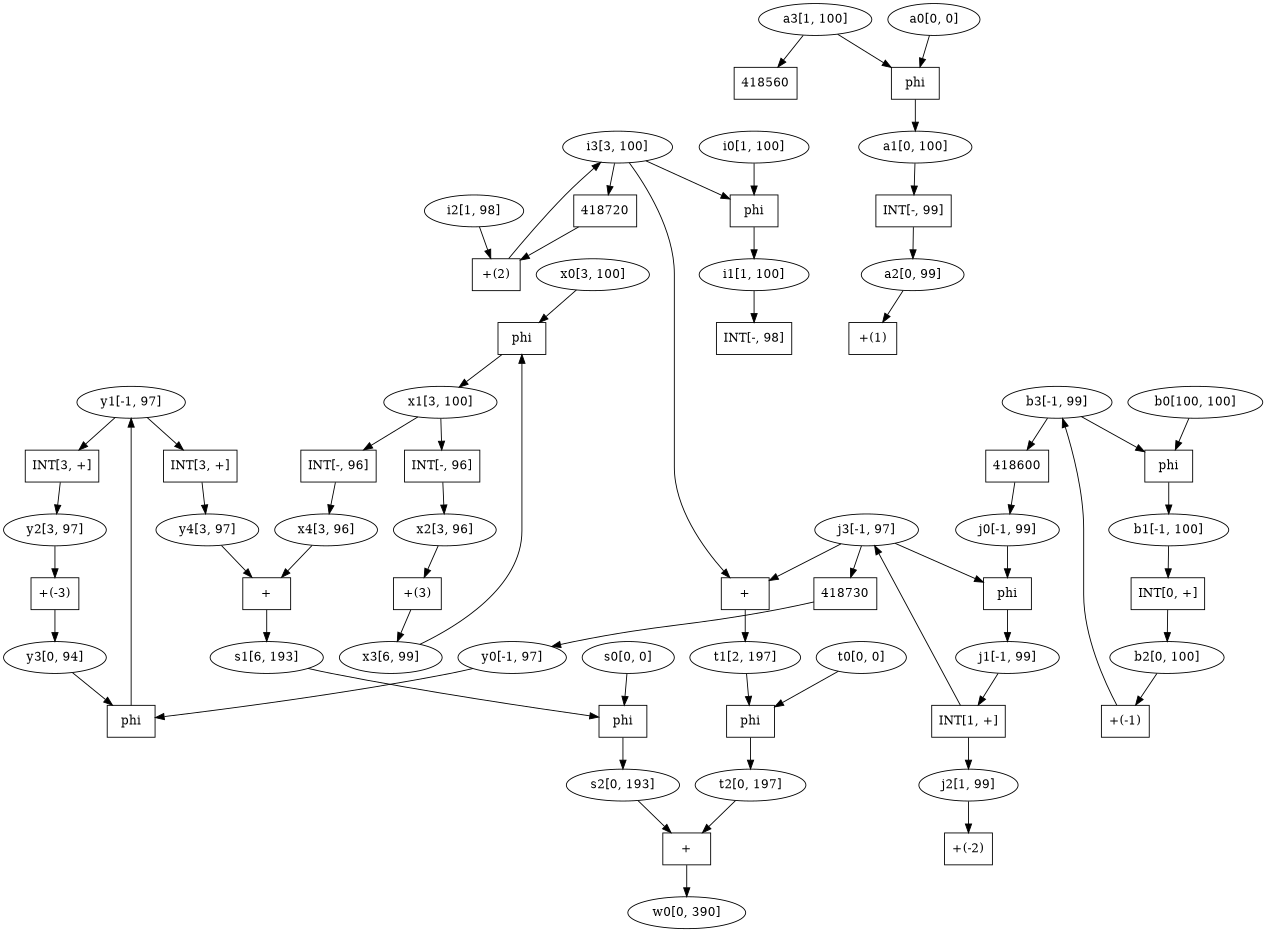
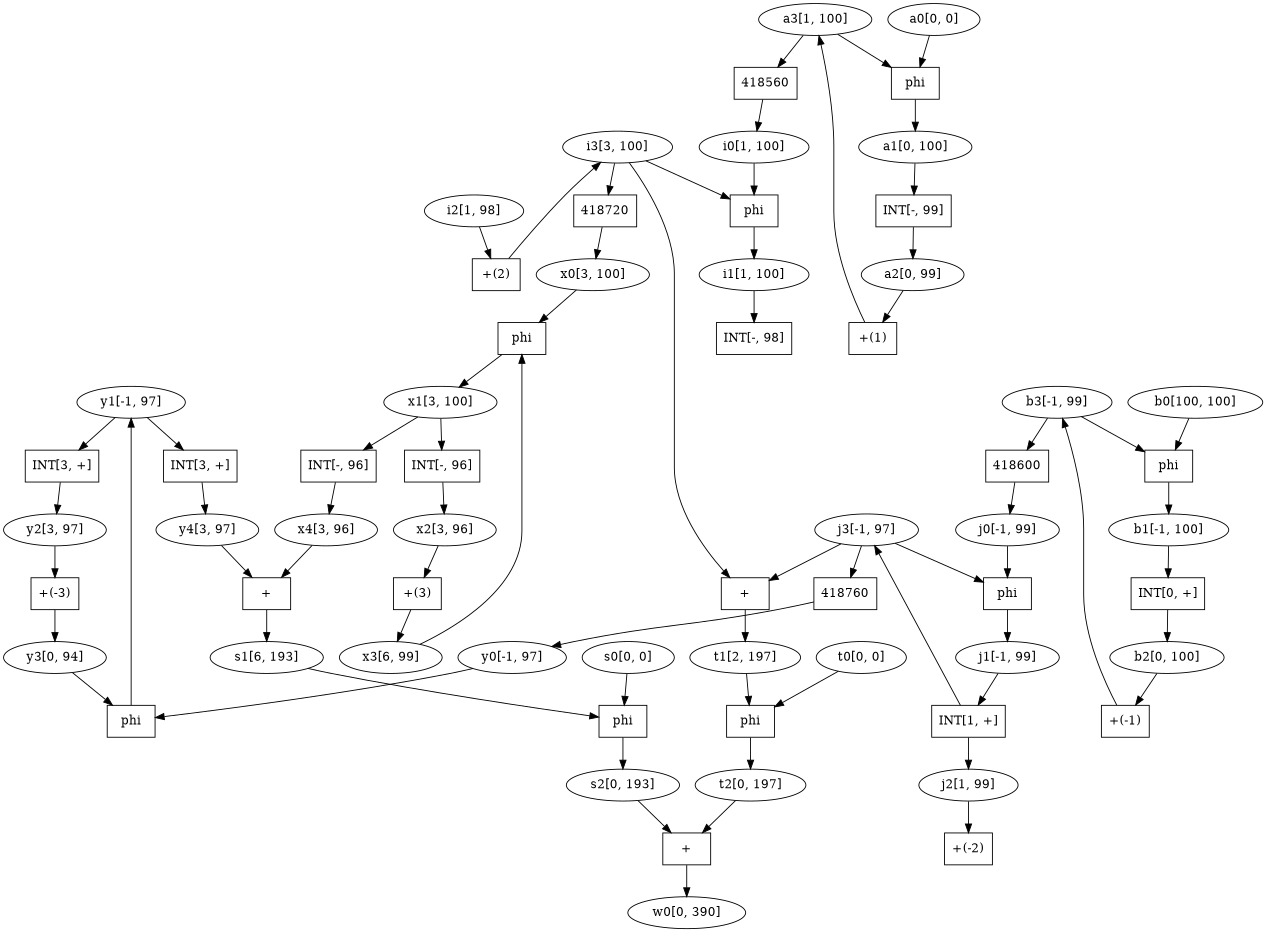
edge "418560" -> "i0[1, 100]": added
edge "+(1)" -> "a3[1, 100]": added
edge "418720" -> "+(2)": now "418720" -> "x0[3, 100]"
node "418730": label "418730" -> "418760"
